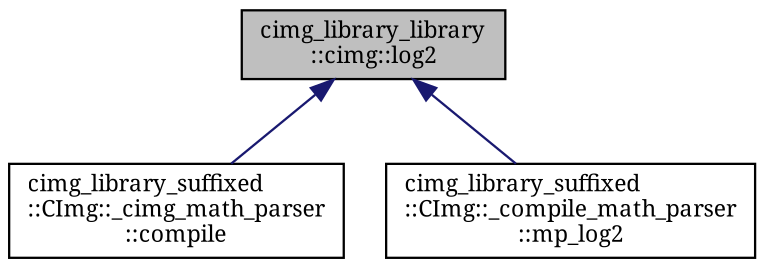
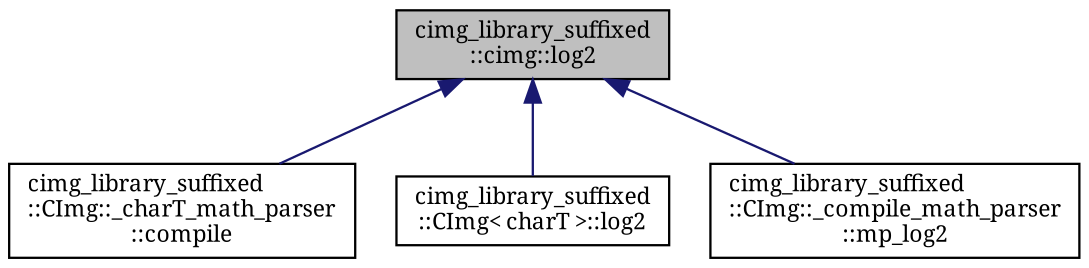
node "cimg_library_library ::cimg::log2": label "cimg_library_library ::cimg::log2" -> "cimg_library_suffixed ::cimg::log2"
node "cimg_library_suffixed ::CImg::_cimg_math_parser ::compile": label "cimg_library_suffixed ::CImg::_cimg_math_parser ::compile" -> "cimg_library_suffixed ::CImg::_charT_math_parser ::compile"
node "cimg_library_suffixed ::CImg< charT >::log2": added
